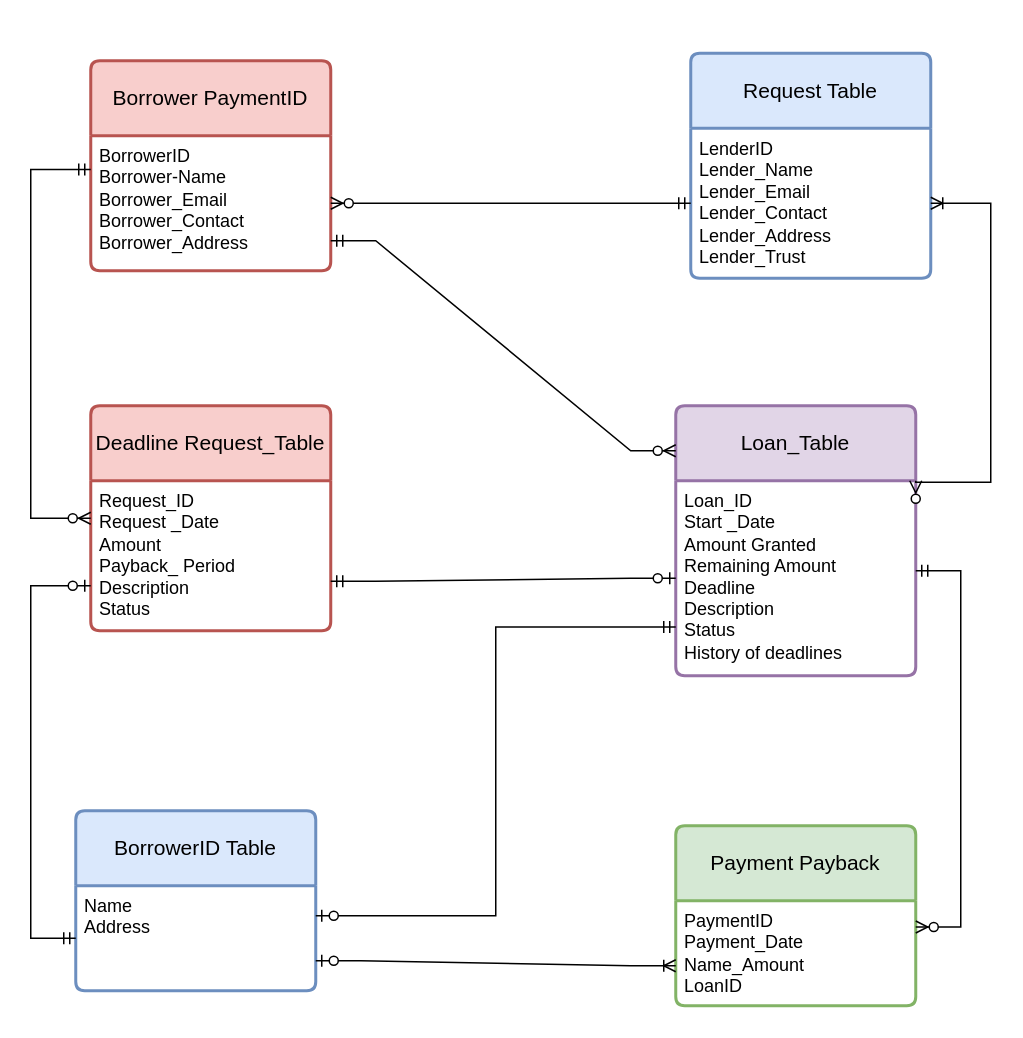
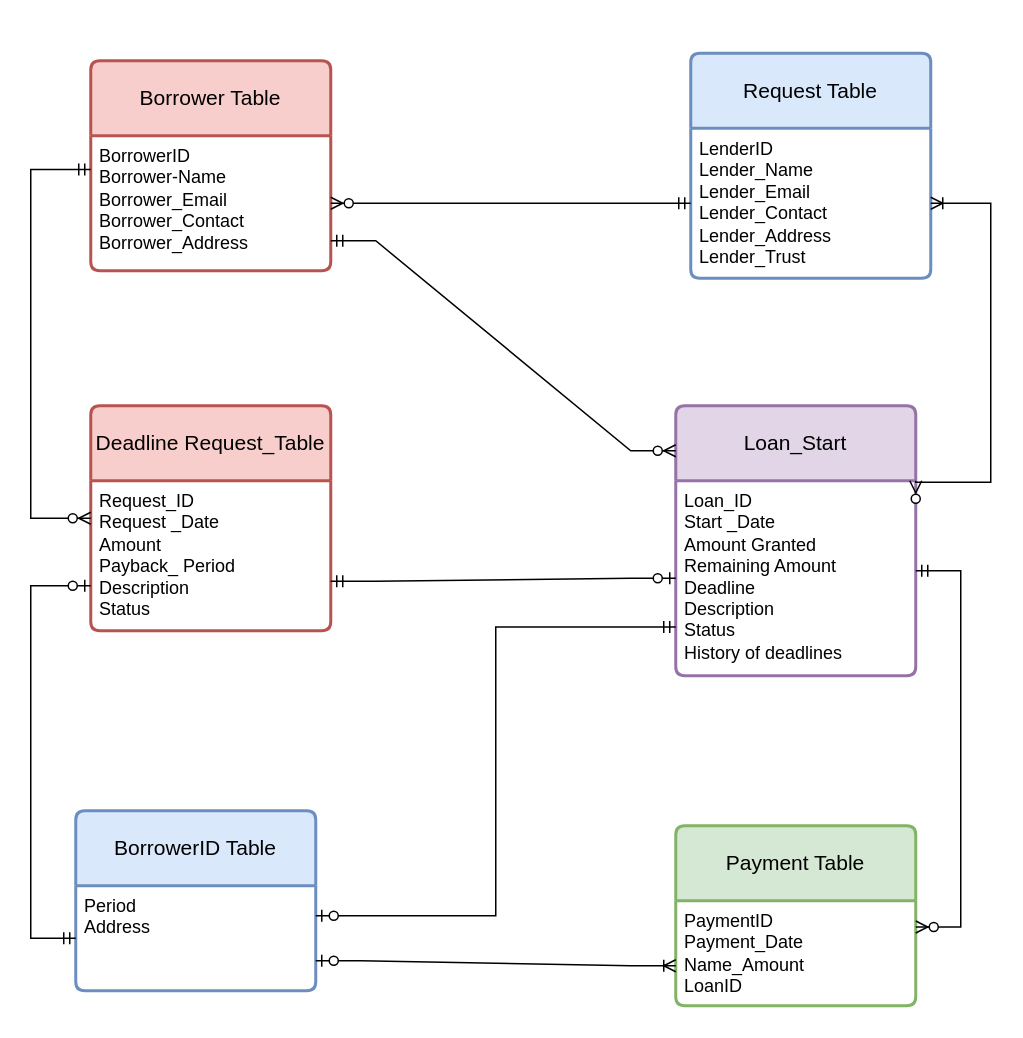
node "Borrower PaymentID": label "Borrower PaymentID" -> "Borrower Table"
node "Loan_Table": label "Loan_Table" -> "Loan_Start"
node "Payment Payback": label "Payment Payback" -> "Payment Table"
node "Name Address": label "Name Address" -> "Period Address"
